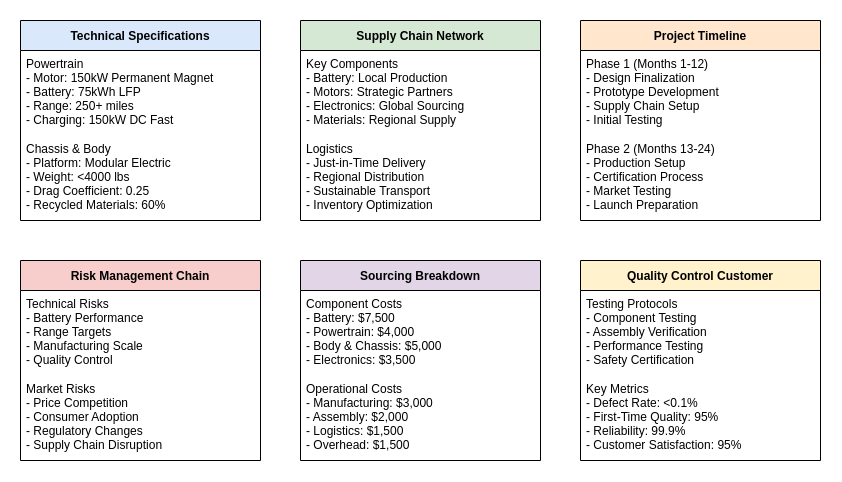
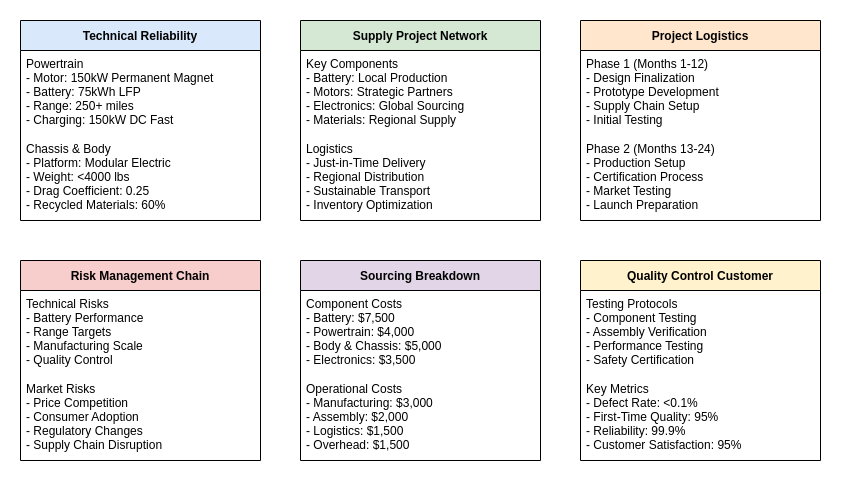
node "Technical Specifications": label "Technical Specifications" -> "Technical Reliability"
node "Supply Chain Network": label "Supply Chain Network" -> "Supply Project Network"
node "Project Timeline": label "Project Timeline" -> "Project Logistics"
